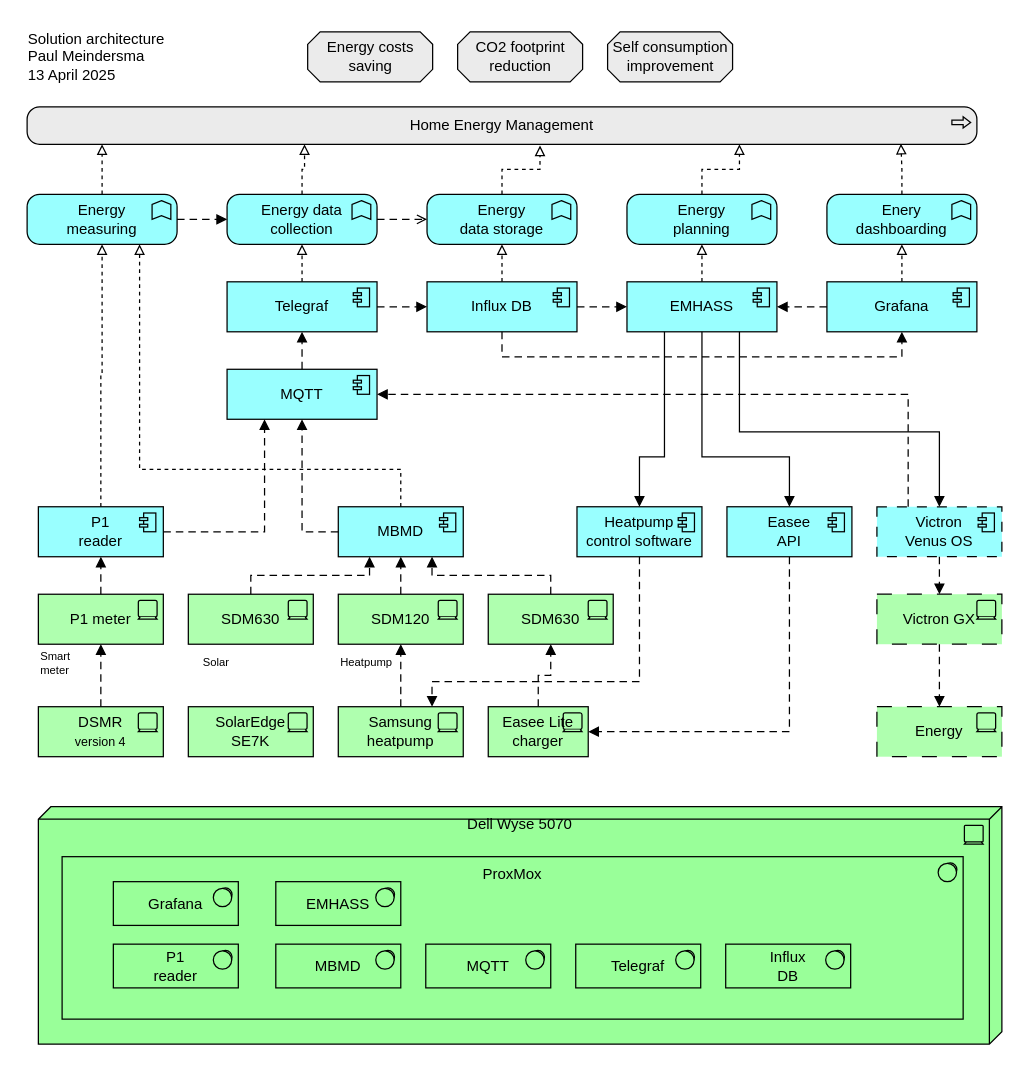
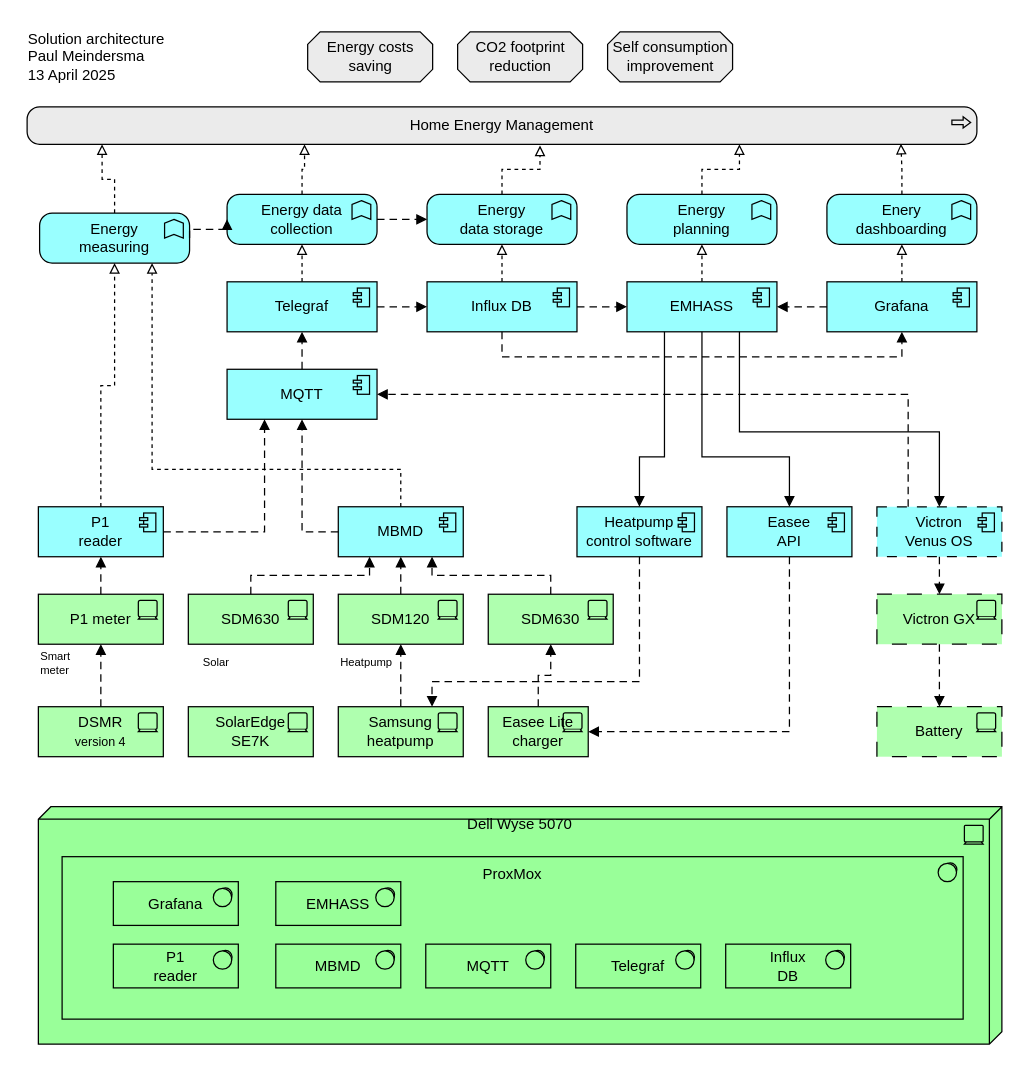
node "Energy measuring": moved (102, 219) -> (114, 238)
edge "Energy data collection" -> "Energy data storage": arrowhead open -> block
node "Energy": label "Energy" -> "Battery"
